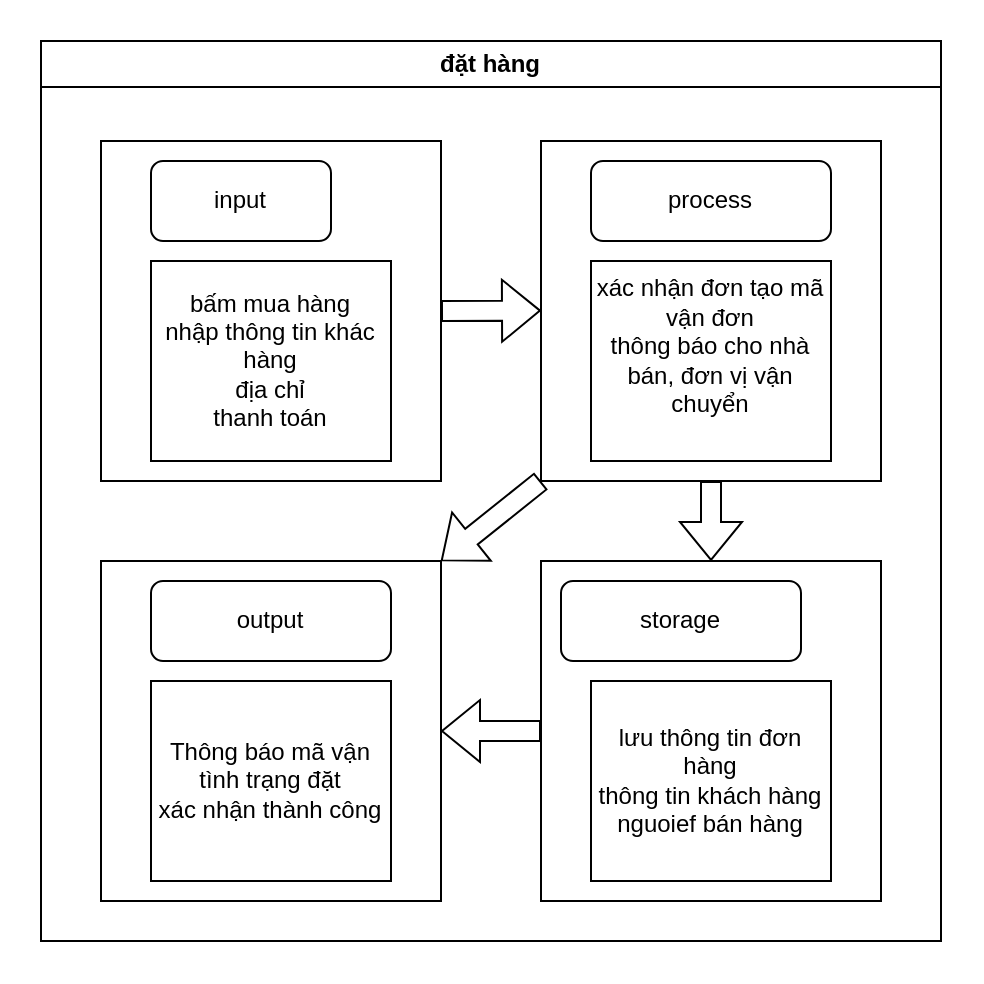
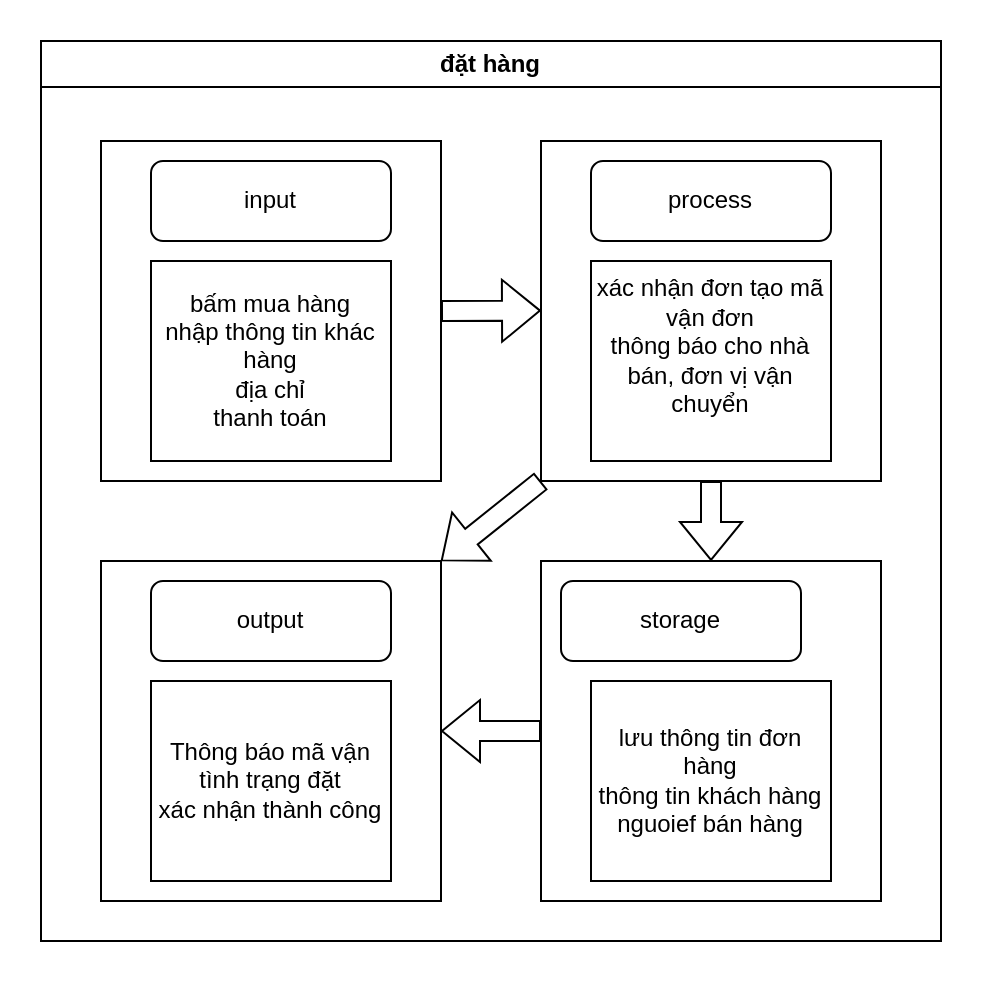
node "input": size 180x80 -> 240x80
